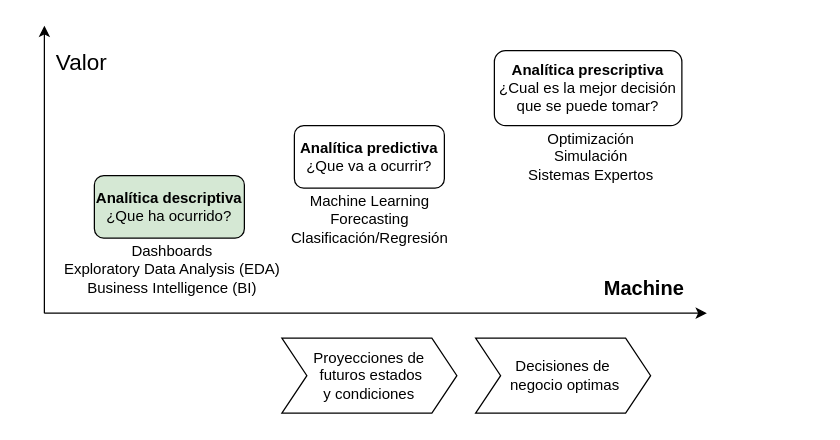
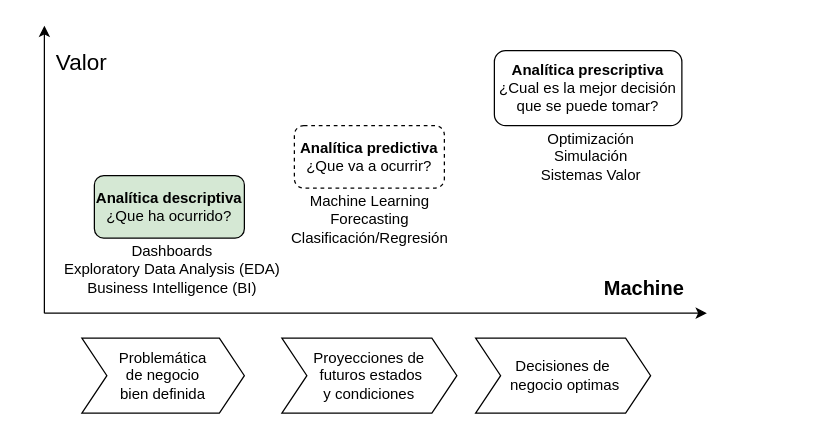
node "Analítica predictiva ¿Que va a ocurrir?": style solid -> dashed
node "Optimización Simulación Sistemas Expertos": label "Optimización Simulación Sistemas Expertos" -> "Optimización Simulación Sistemas Valor"
node "Problemática de negocio bien definida": added
